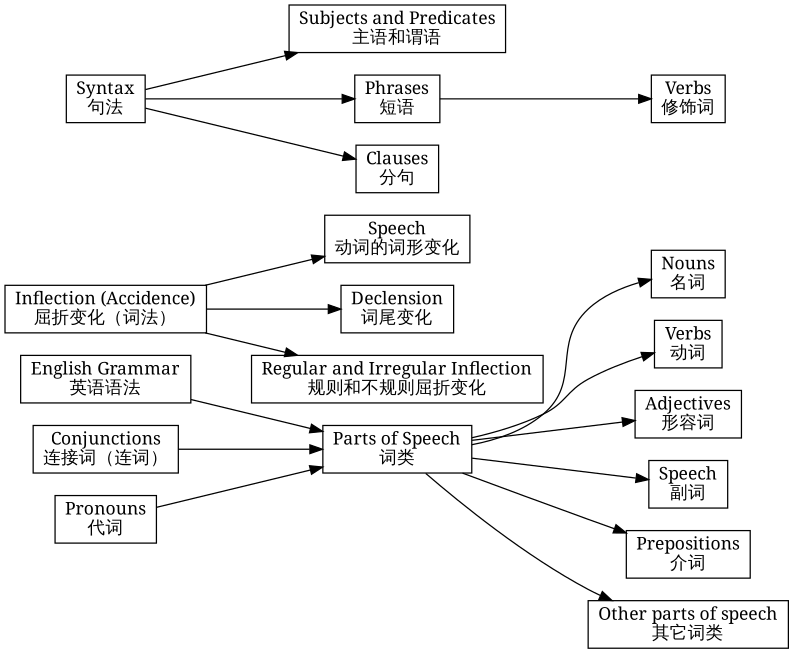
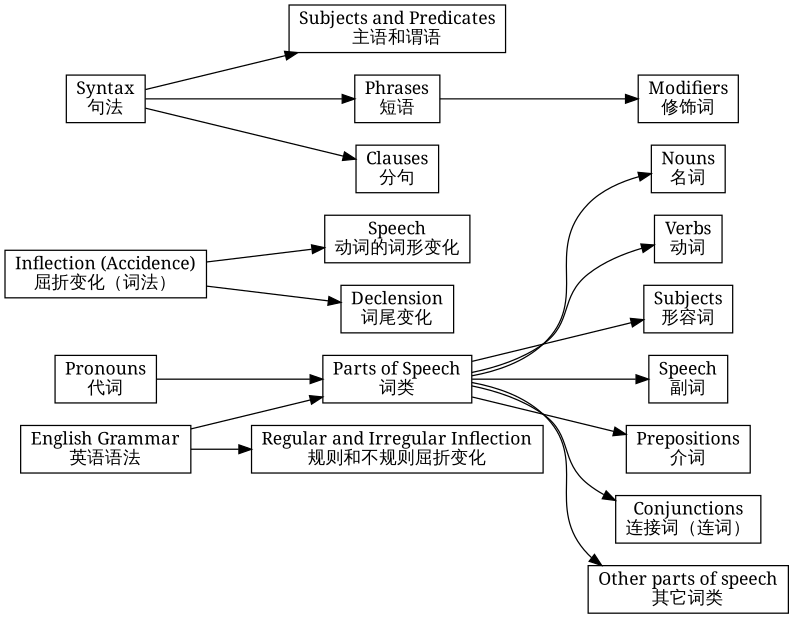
node "Verbs 修饰词": label "Verbs 修饰词" -> "Modifiers 修饰词"
edge "Inflection (Accidence) 屈折变化（词法）" -> "Regular and Irregular Inflection 规则和不规则屈折变化": now "English Grammar 英语语法" -> "Regular and Irregular Inflection 规则和不规则屈折变化"
node "Adjectives 形容词": label "Adjectives 形容词" -> "Subjects 形容词"
edge "Conjunctions 连接词（连词）" -> "Parts of Speech 词类": reversed
